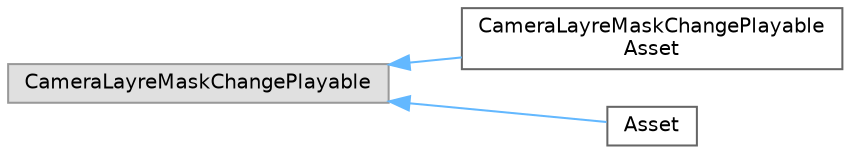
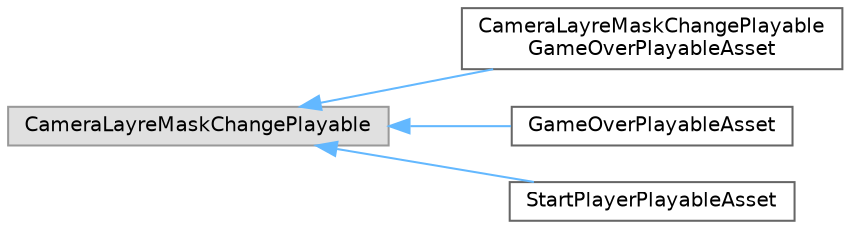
node "CameraLayreMaskChangePlayable Asset": label "CameraLayreMaskChangePlayable Asset" -> "CameraLayreMaskChangePlayable GameOverPlayableAsset"
node "Asset": label "Asset" -> "StartPlayerPlayableAsset"
node "GameOverPlayableAsset": added
